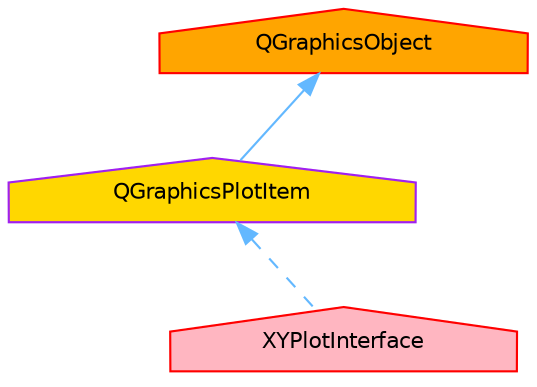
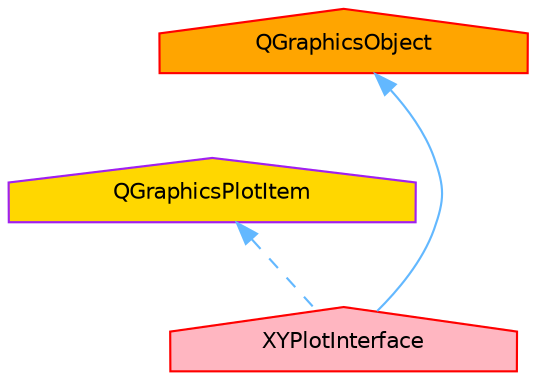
edge "QGraphicsPlotItem" -> "QGraphicsObject": now "XYPlotInterface" -> "QGraphicsObject"
